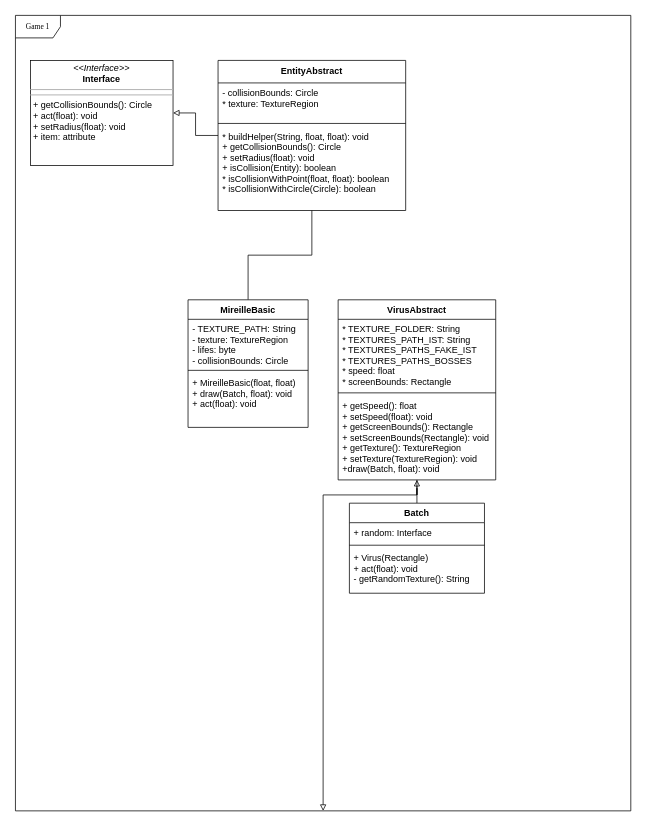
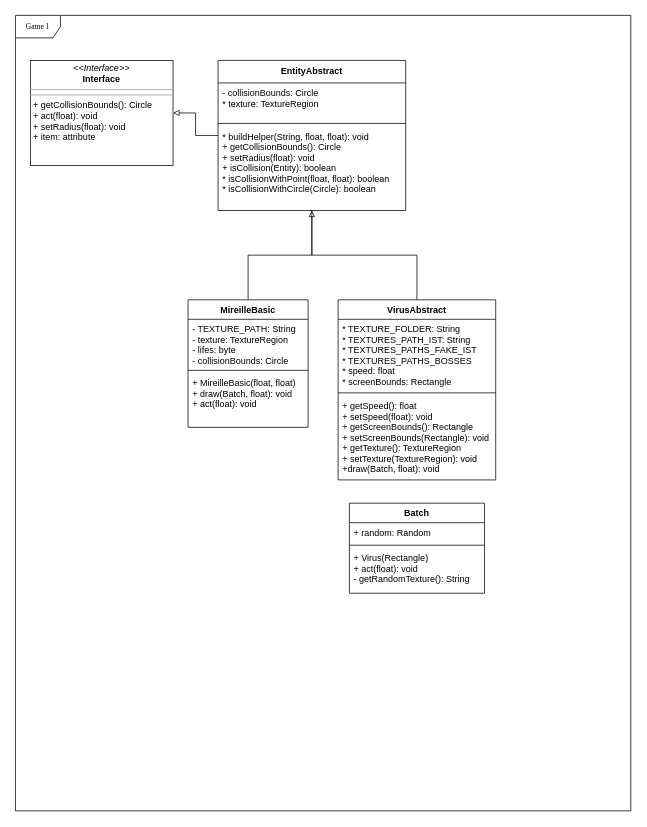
edge "VirusAbstract" -> "Game 1": now "VirusAbstract" -> "EntityAbstract"
edge "Batch" -> "VirusAbstract": removed
node "+ random: Interface": label "+ random: Interface" -> "+ random: Random"
